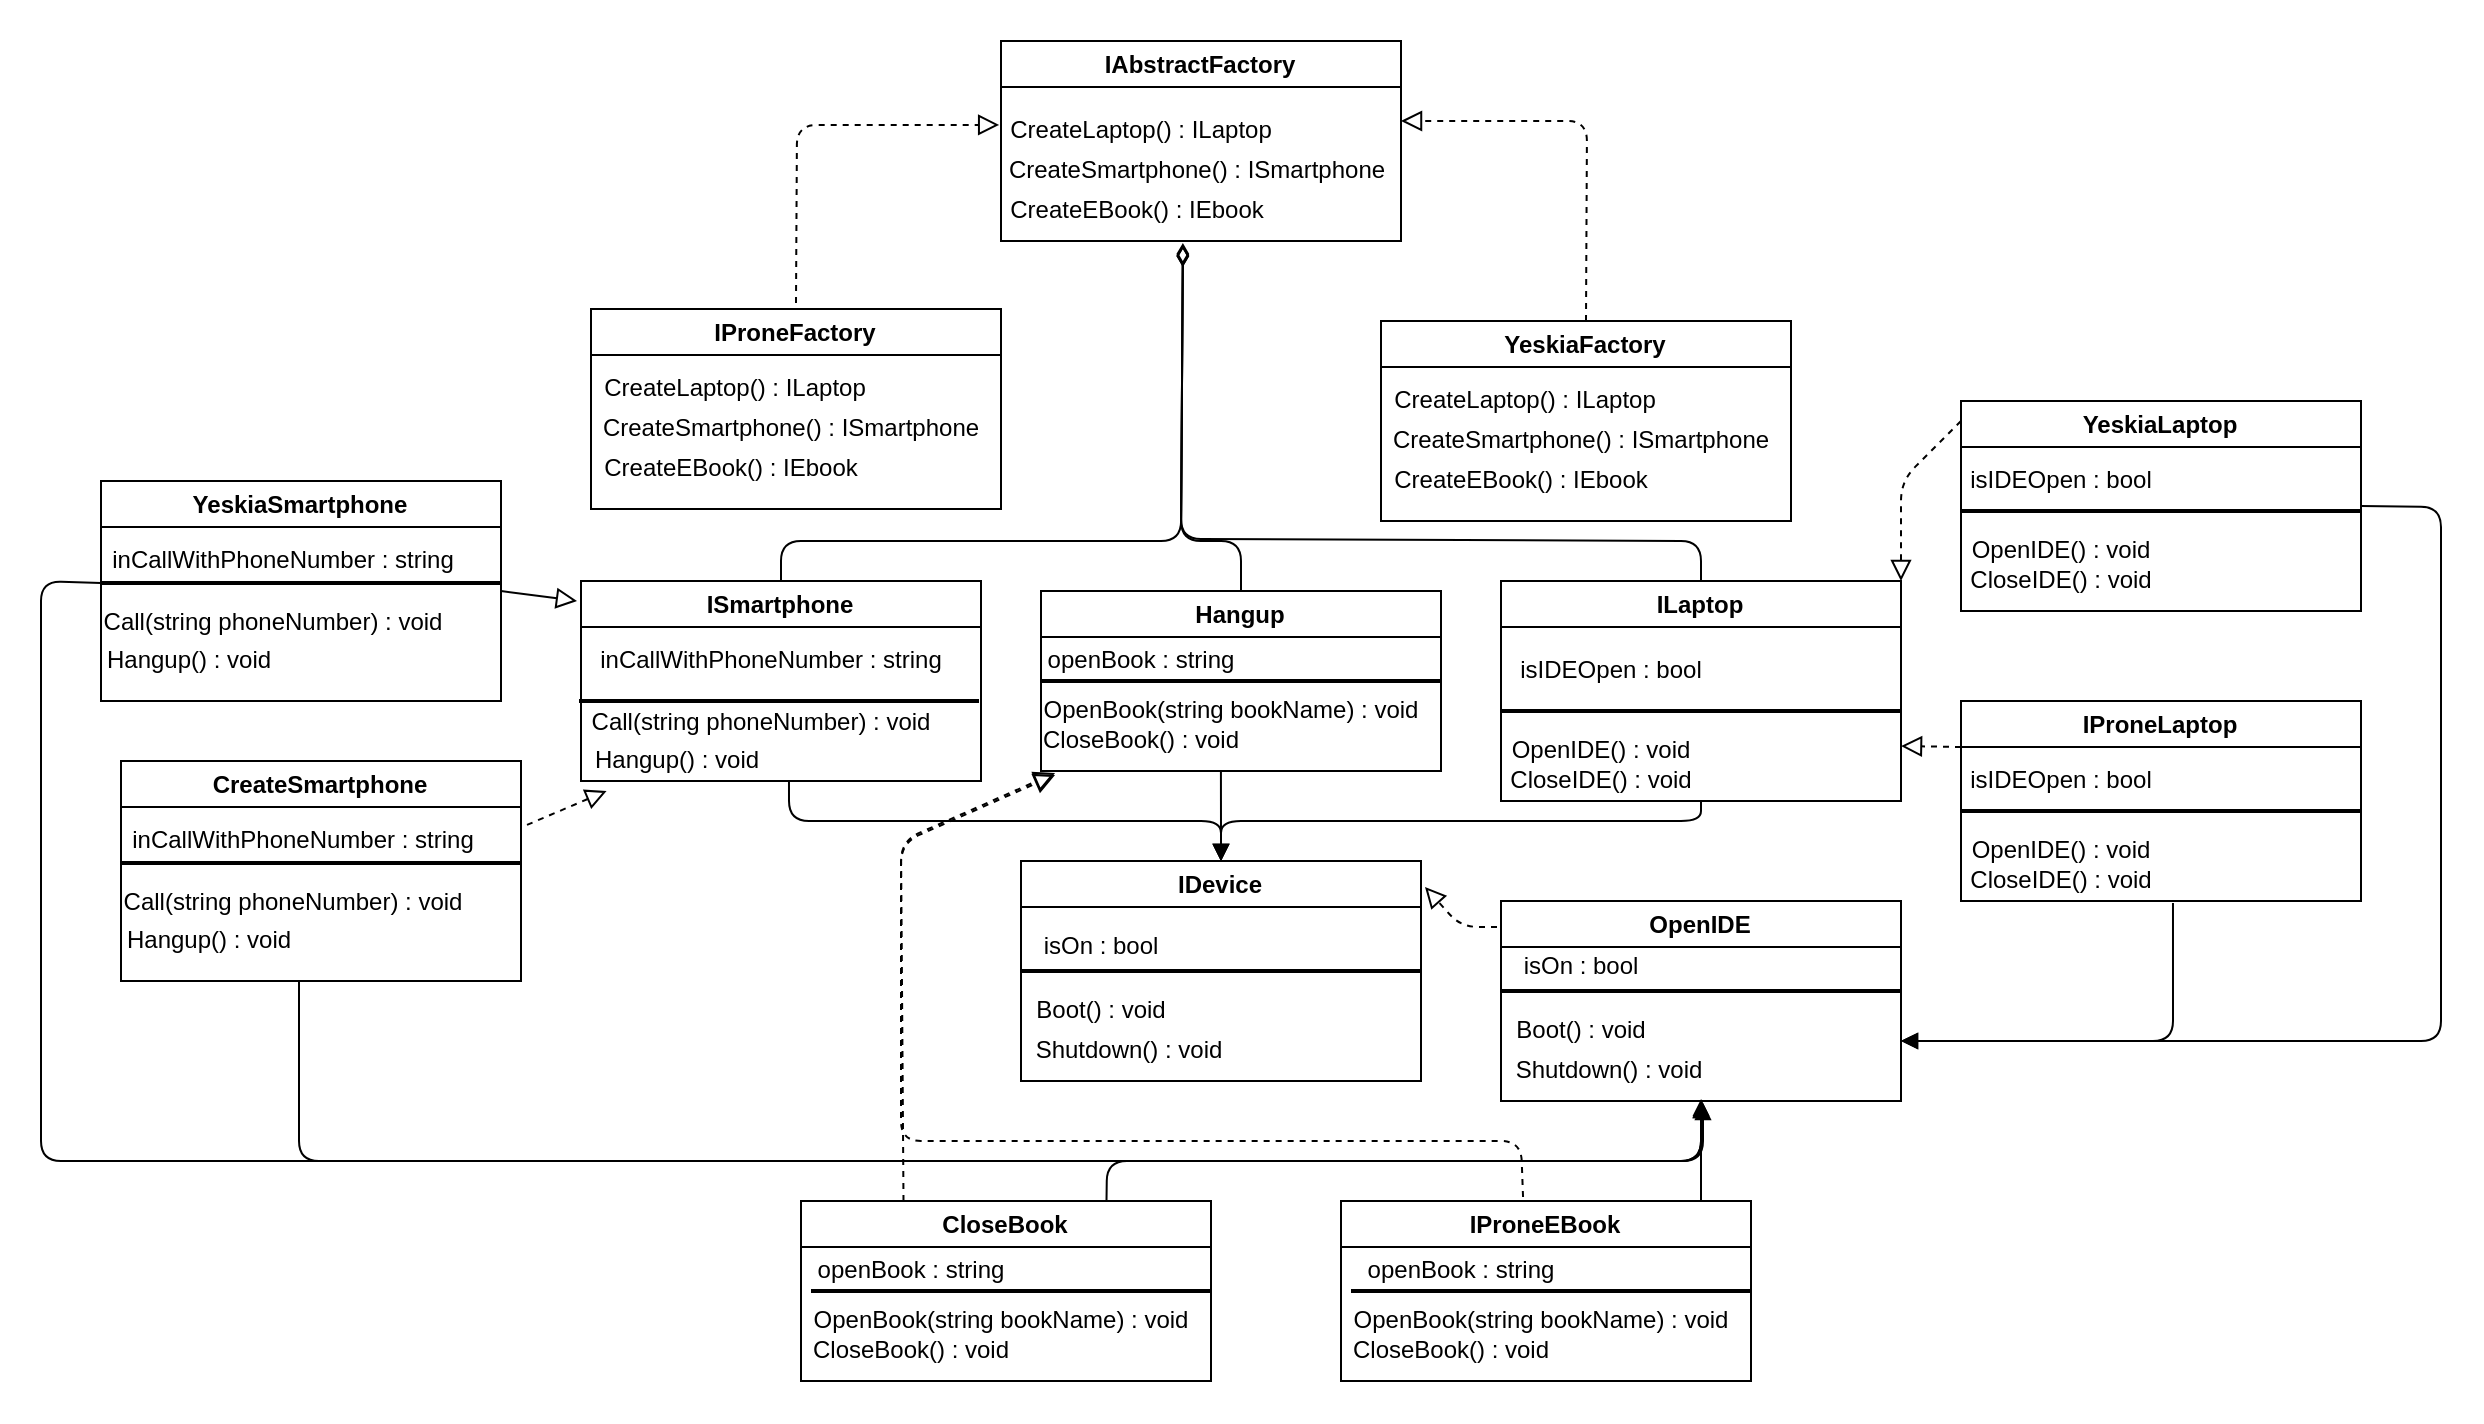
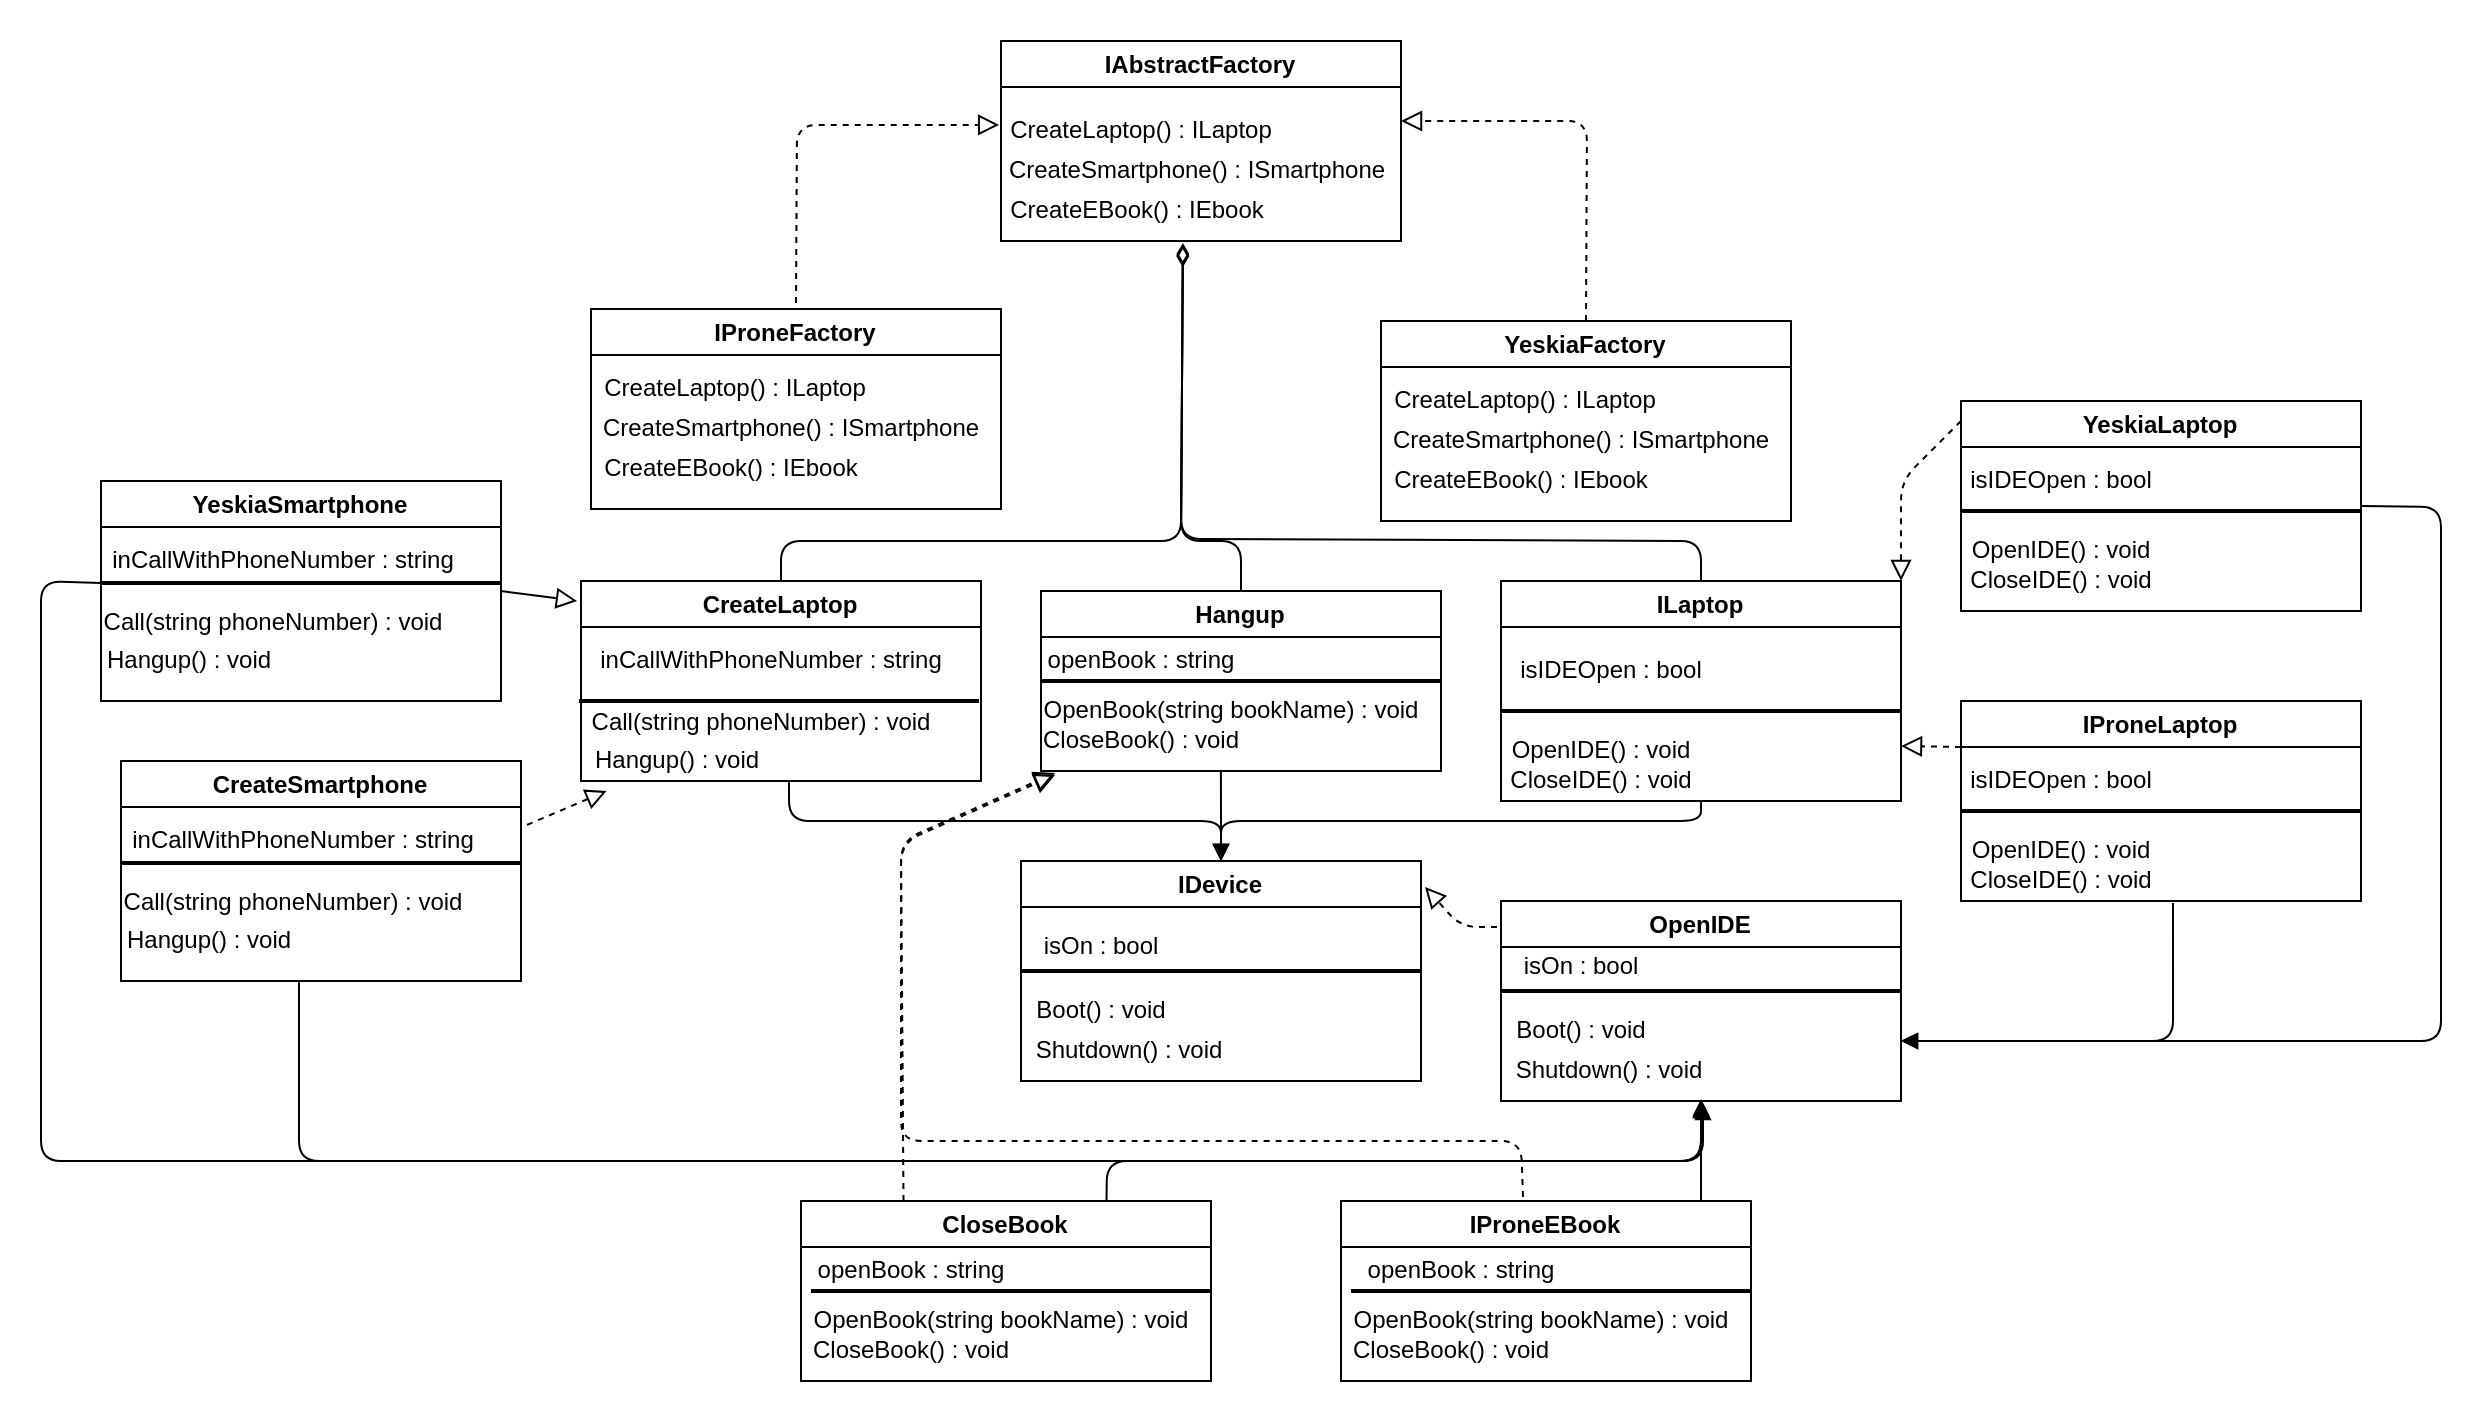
node "ISmartphone": label "ISmartphone" -> "CreateLaptop"
